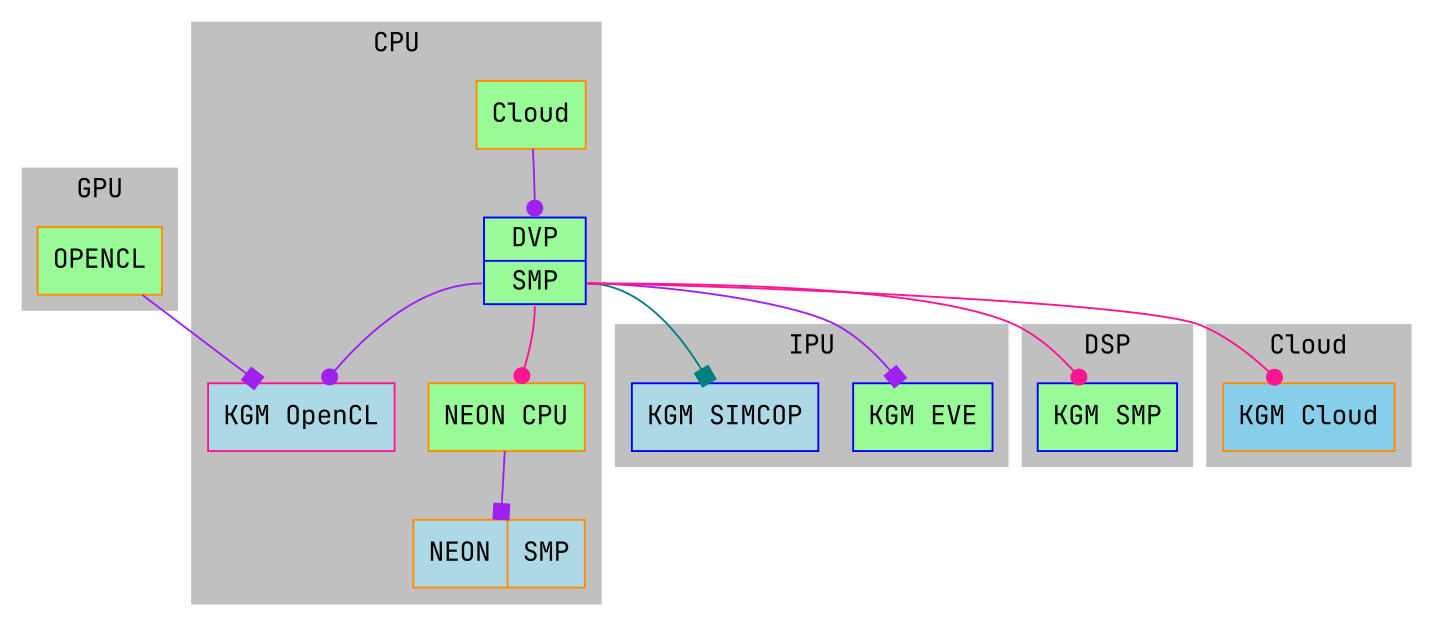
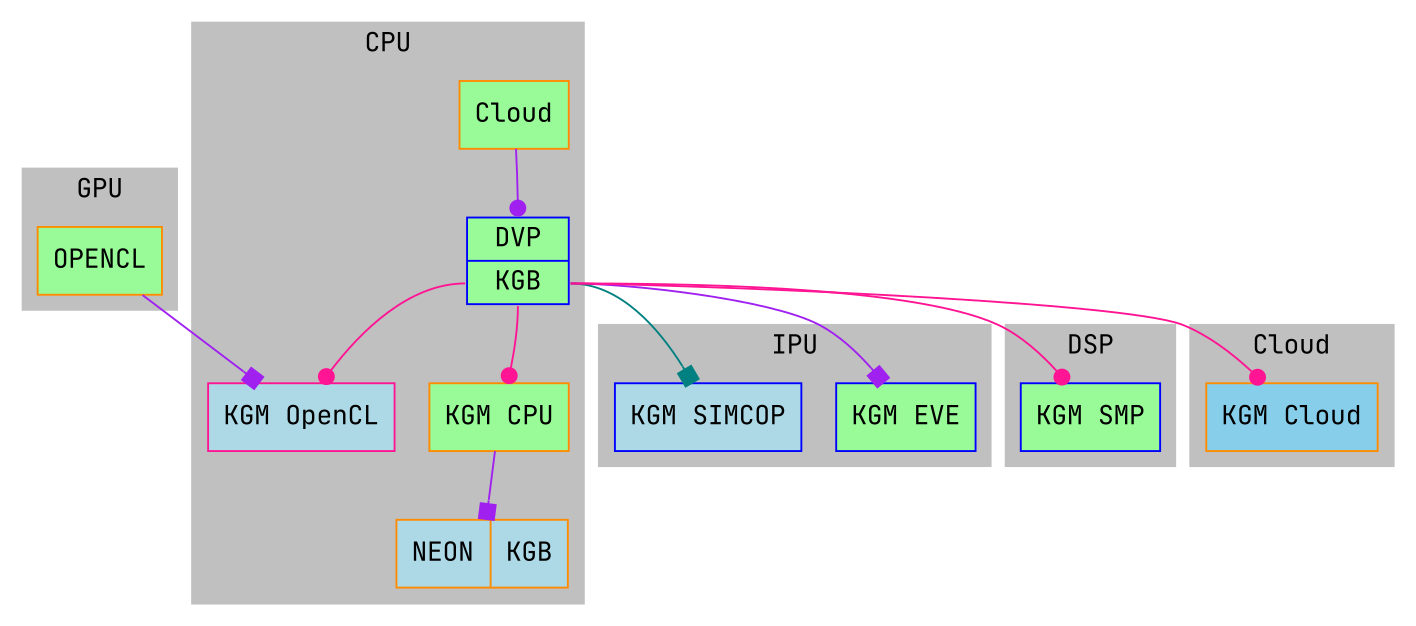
node "DVP": text "SMP" -> "KGB"
edge "DVP" -> "KGM OpenCL": color purple -> deeppink
node "NEON CPU": label "NEON CPU" -> "KGM CPU"
node "NEON": text "SMP" -> "KGB"
